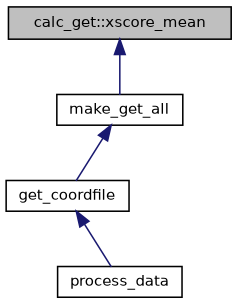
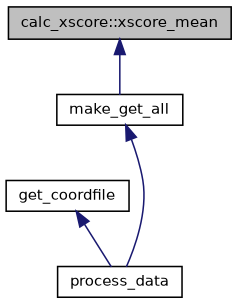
node "calc_get::xscore_mean": label "calc_get::xscore_mean" -> "calc_xscore::xscore_mean"
edge "get_coordfile" -> "make_get_all": now "process_data" -> "make_get_all"
